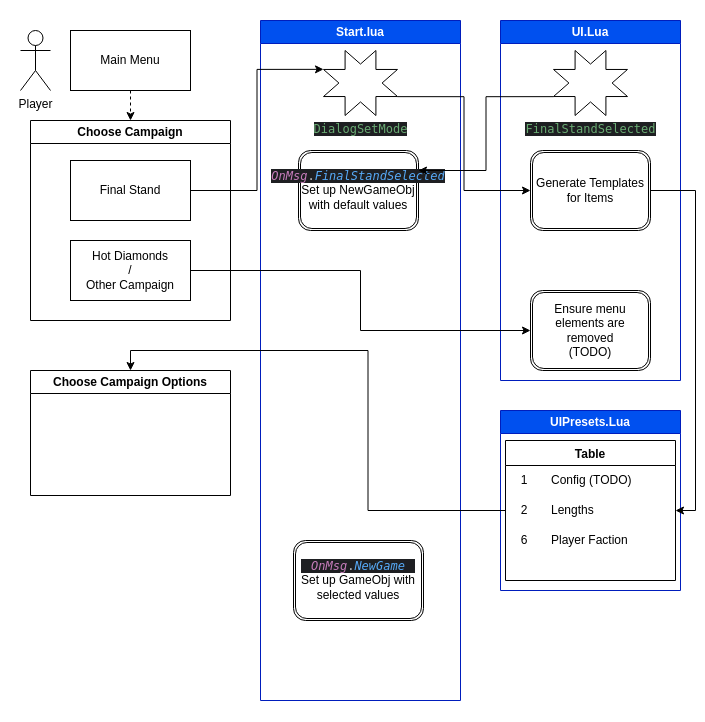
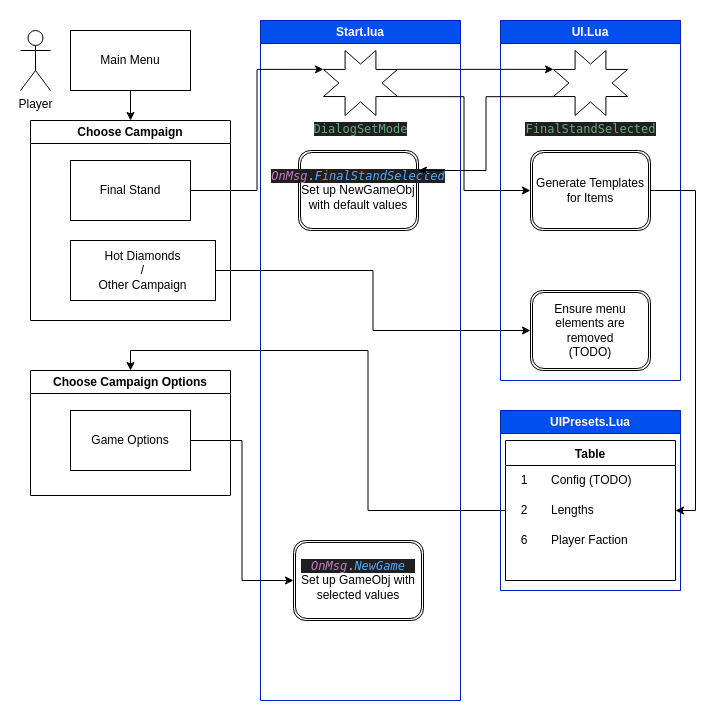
edge "DialogSetMode" -> "FinalStandSelected": added
edge "Main Menu" -> "Choose Campaign": style dashed -> solid
node "Hot Diamonds / Other Campaign": size 120x60 -> 145x60
node "Game Options": added
edge "Game Options" -> "OnMsg.NewGame Set up GameObj with selected values": added
